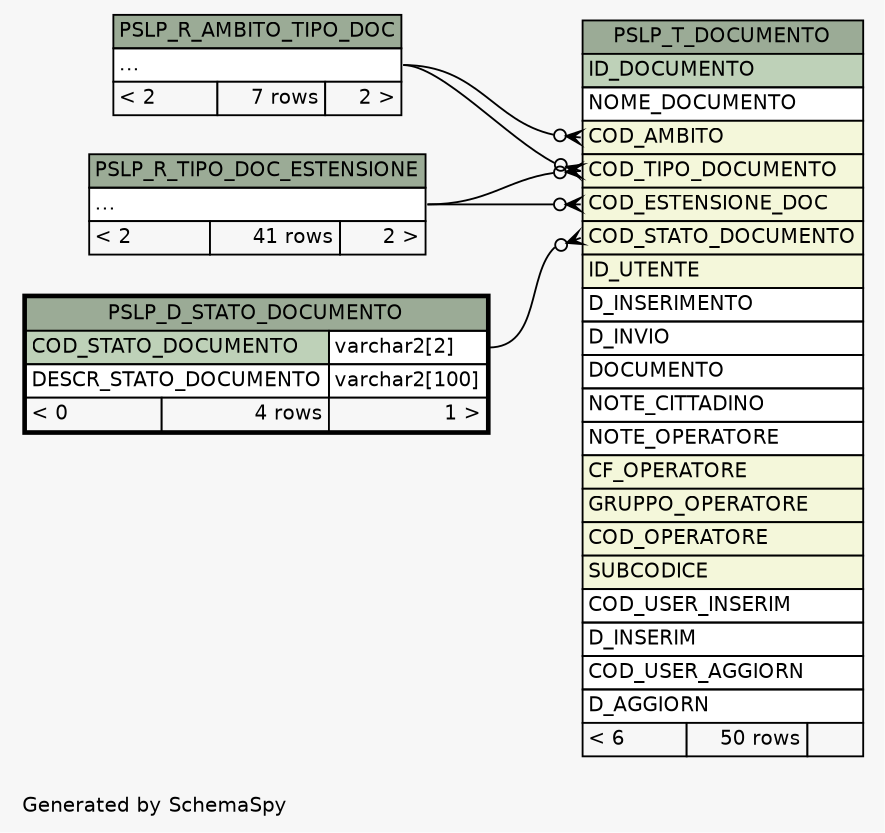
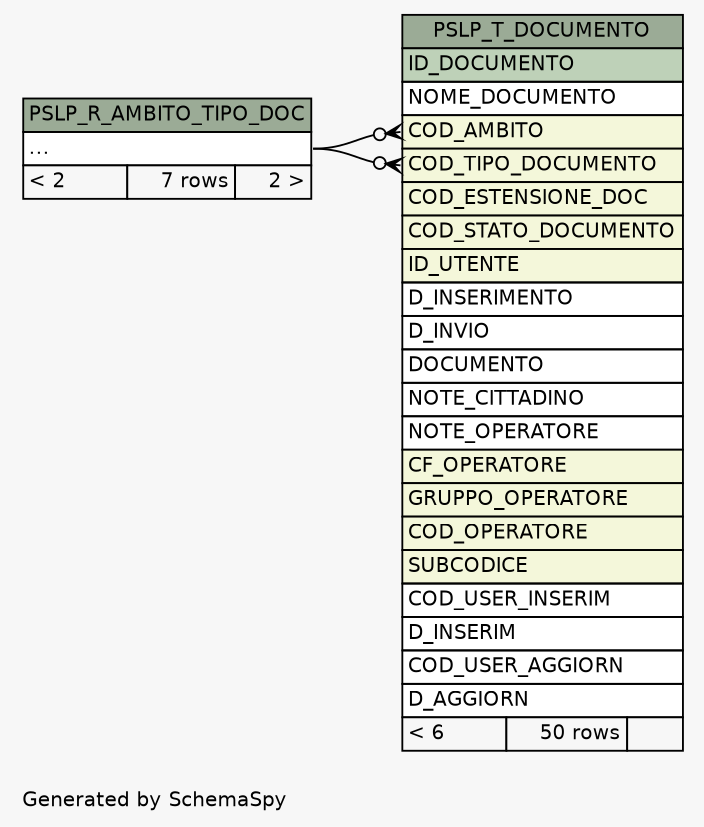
node "PSLP_R_TIPO_DOC_ESTENSIONE": removed
node "PSLP_D_STATO_DOCUMENTO": removed
